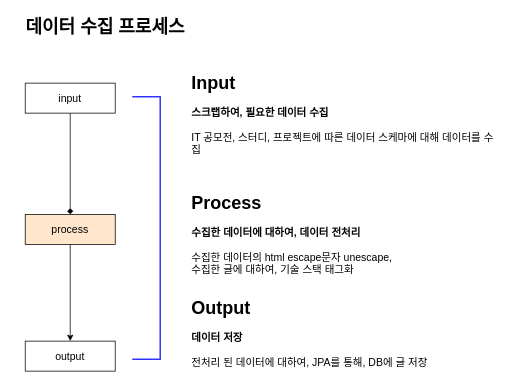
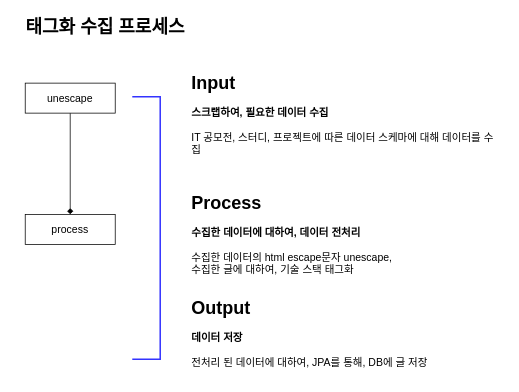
node "데이터 수집 프로세스": label "데이터 수집 프로세스" -> "태그화 수집 프로세스"
node "input": label "input" -> "unescape"
node "process": fillcolor #ffe6cc -> #ffffff
edge "process" -> "output": removed
node "output": removed
